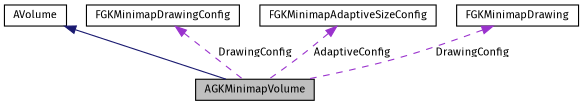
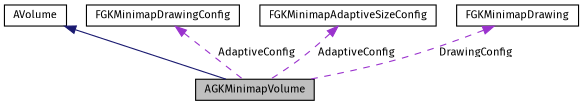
edge "AGKMinimapVolume" -> "FGKMinimapDrawingConfig": label " DrawingConfig" -> " AdaptiveConfig"
